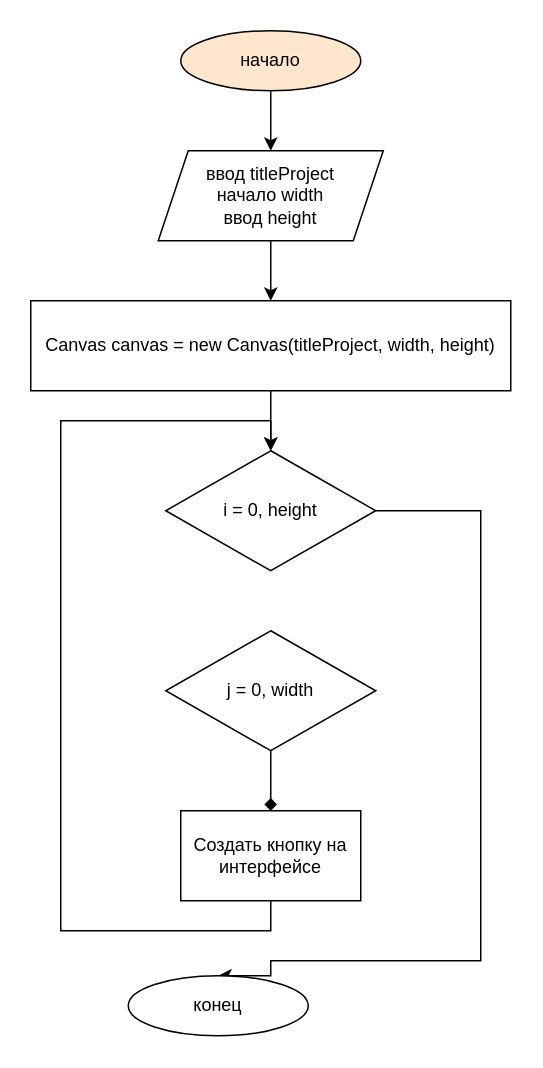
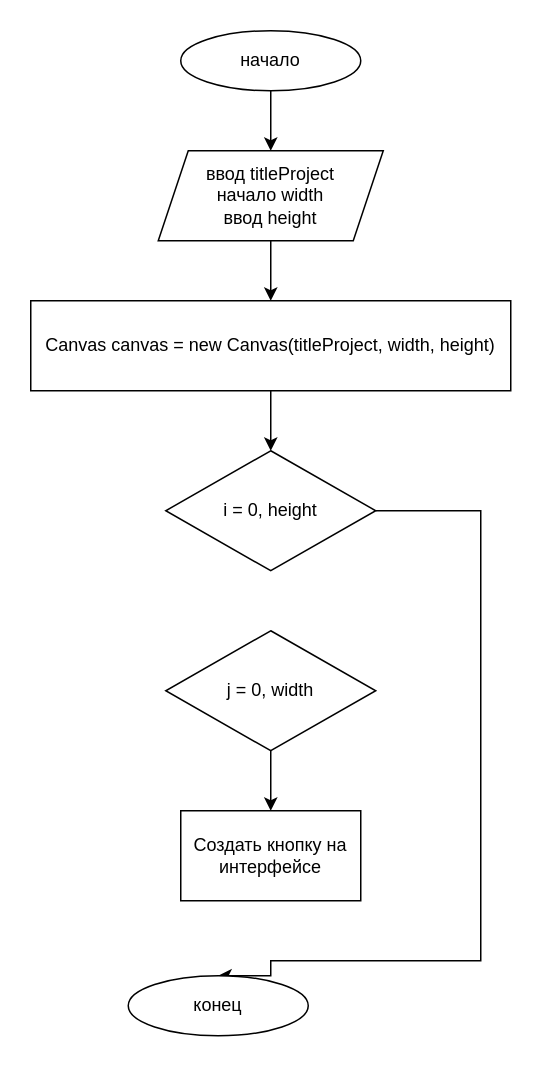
node "начало": fillcolor #ffe6cc -> #ffffff
edge "Создать кнопку на интерфейсе" -> "i = 0, height": removed
edge "j = 0, width" -> "Создать кнопку на интерфейсе": arrowhead diamond -> classic
